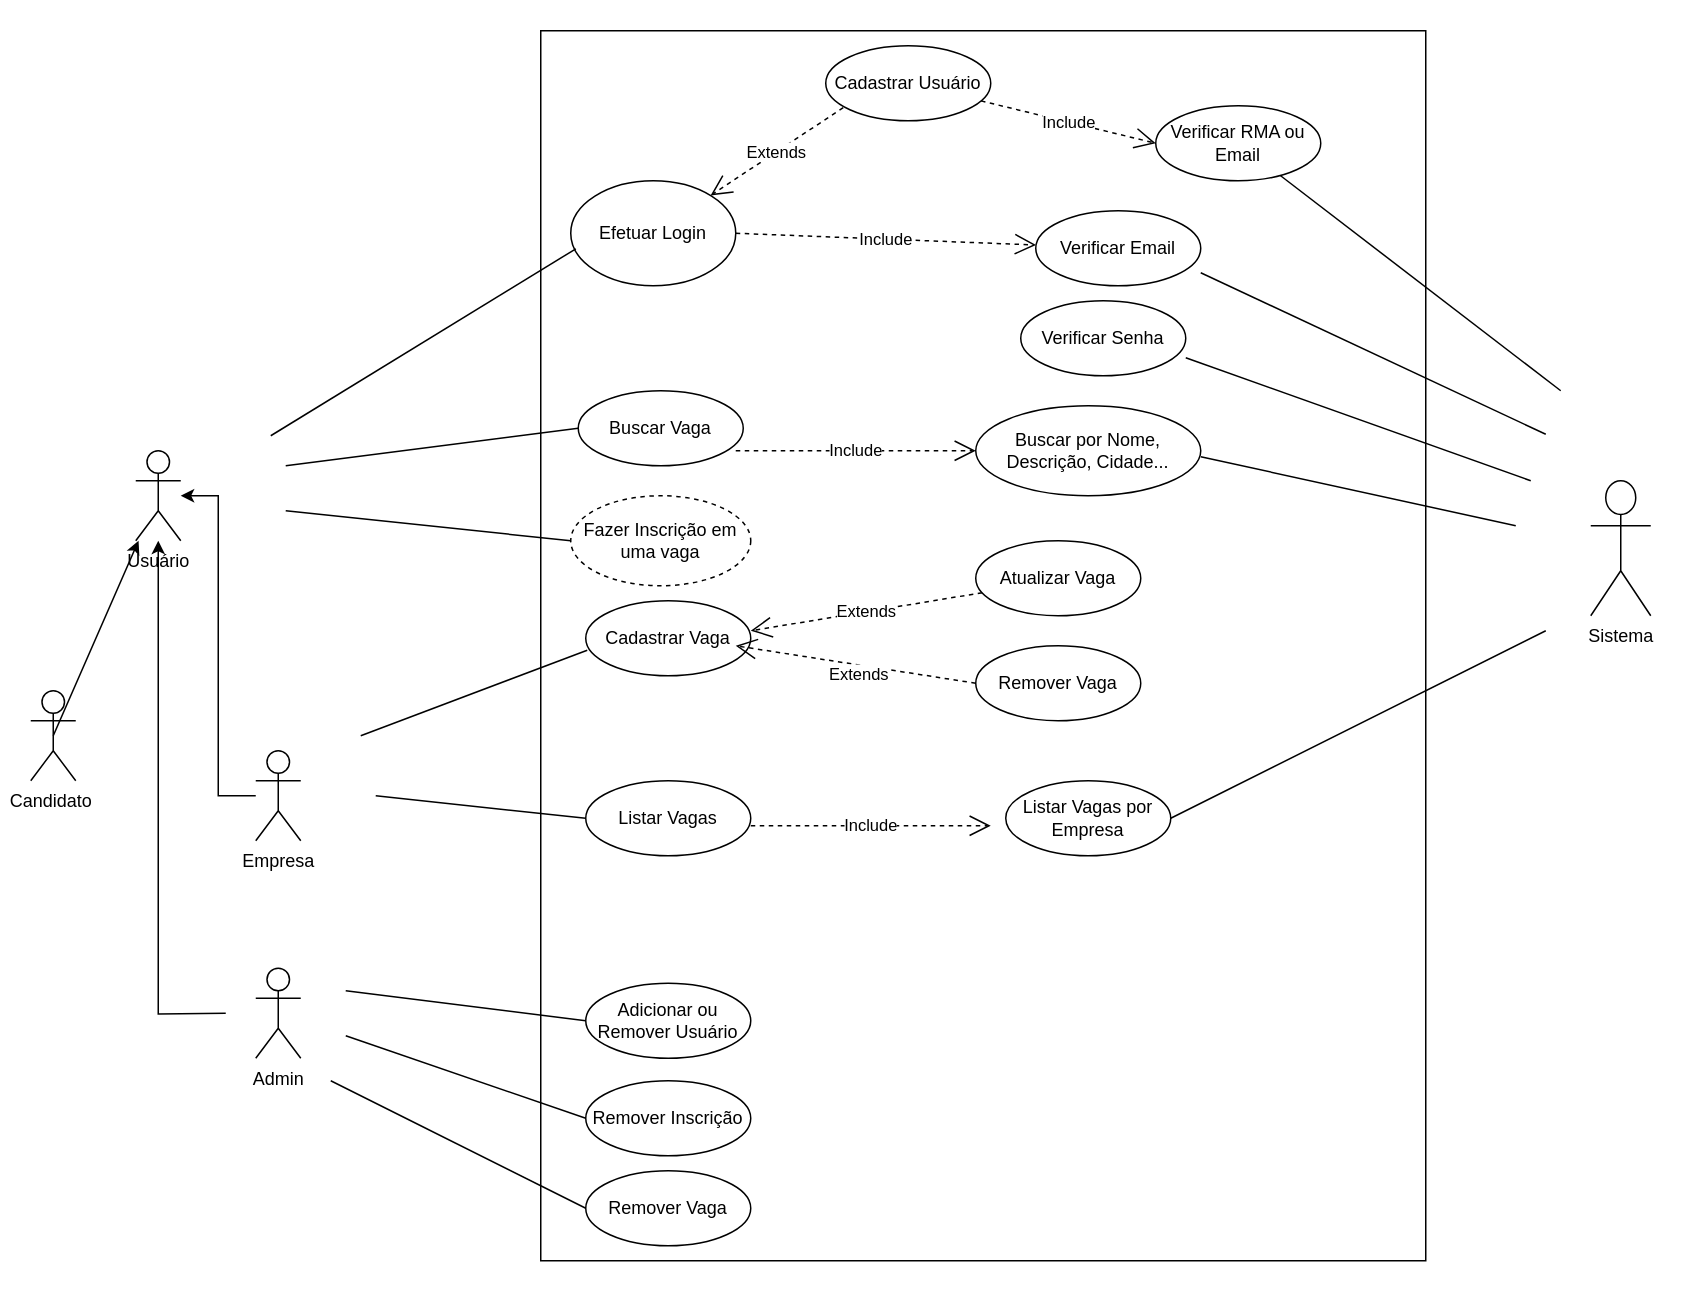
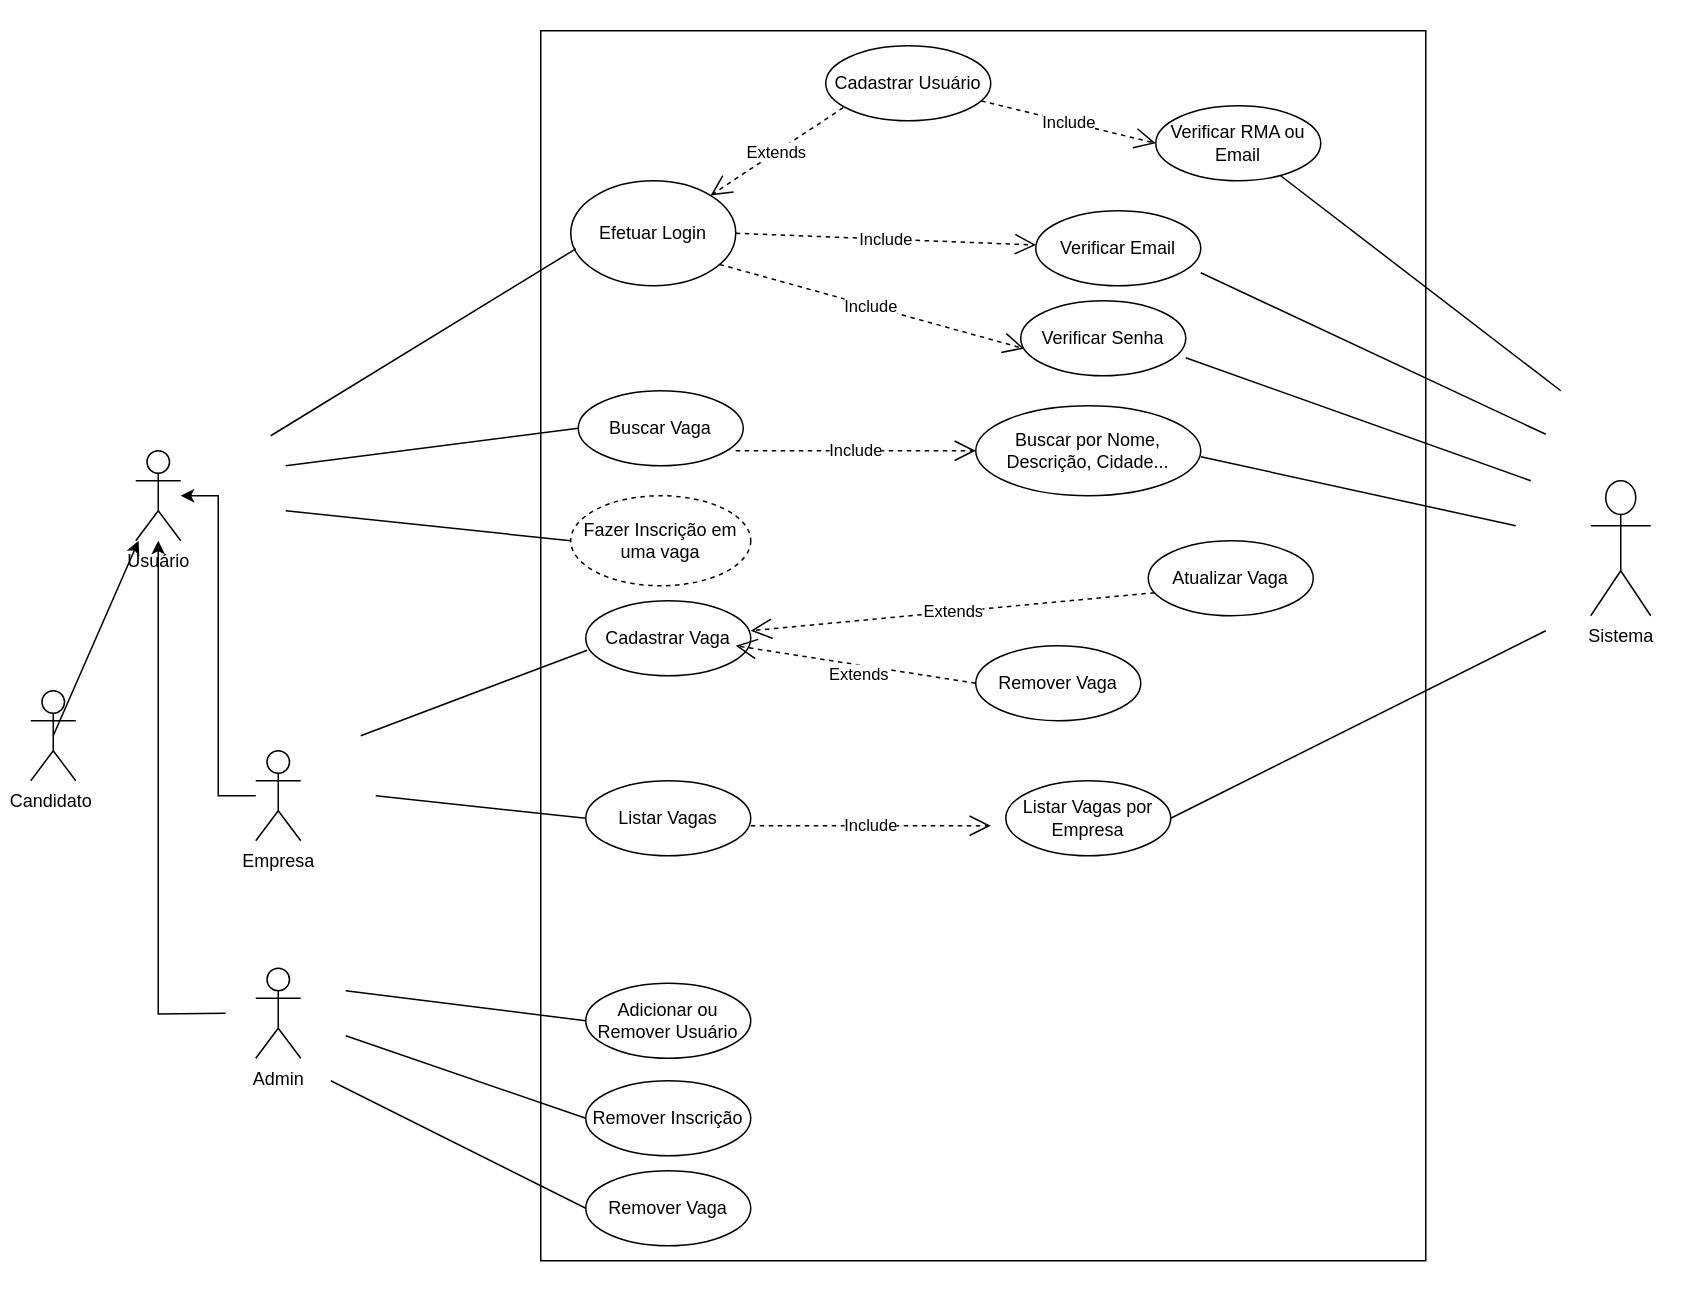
edge "Efetuar Login" -> "Verificar Senha": added, label "Include"
node "Atualizar Vaga": moved (1058, 578) -> (1231, 578)
